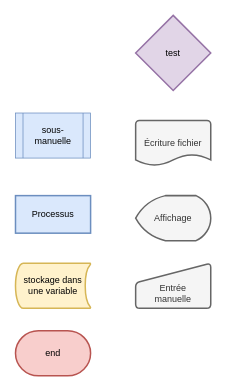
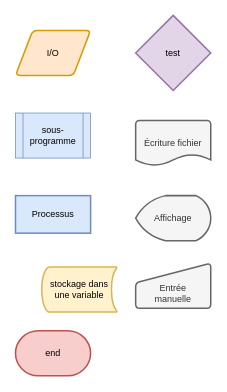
node "I/O": added
node "sous-manuelle": label "sous-manuelle" -> "sous-programme"
node "stockage dans une variable": moved (53, 285) -> (79, 289)
